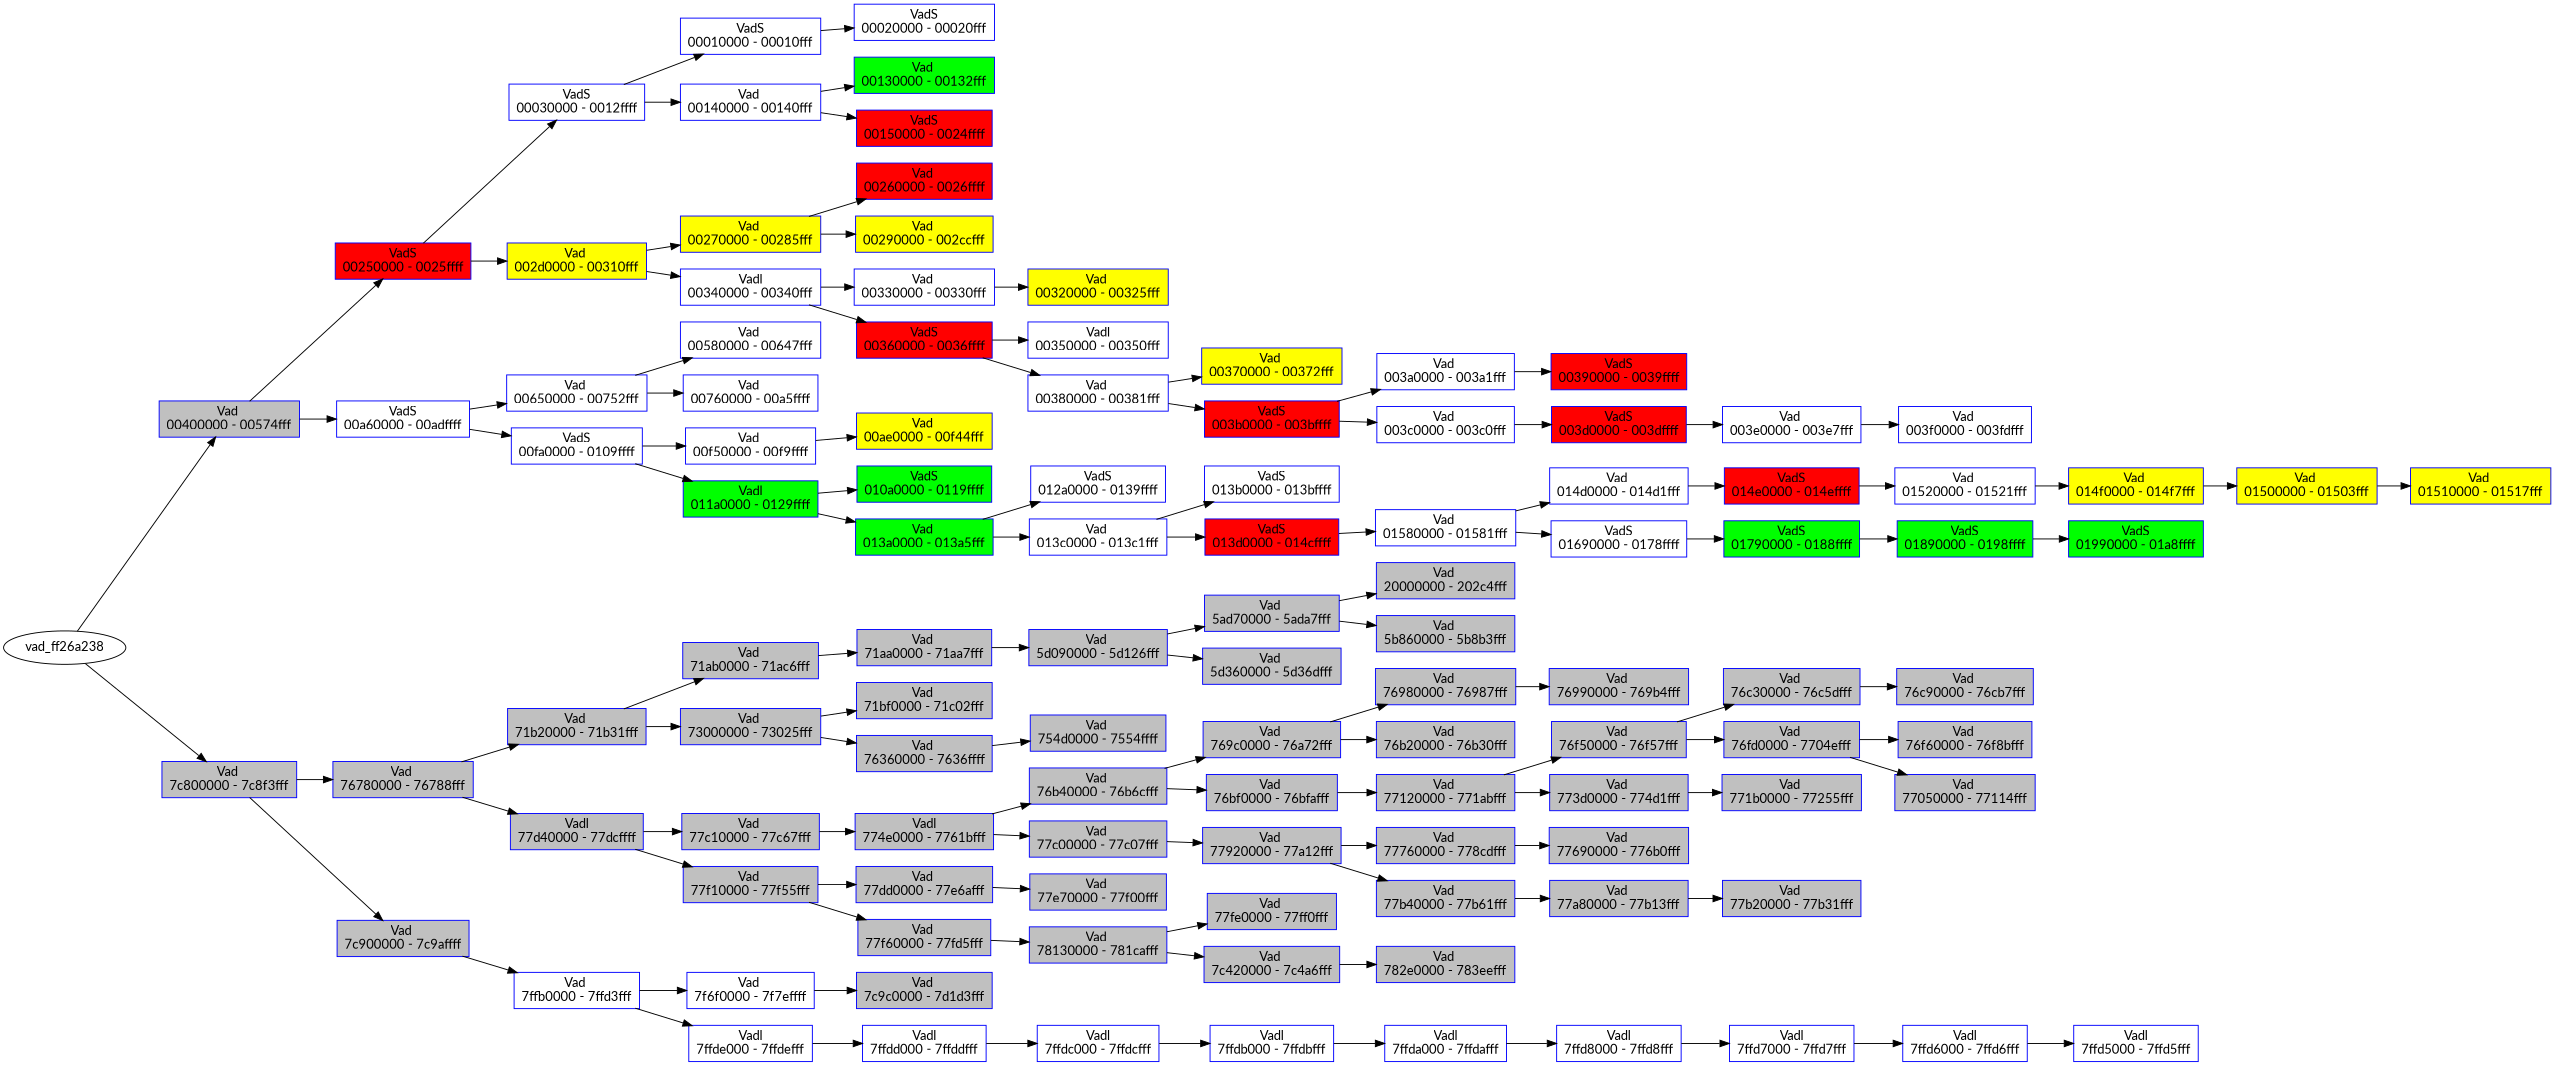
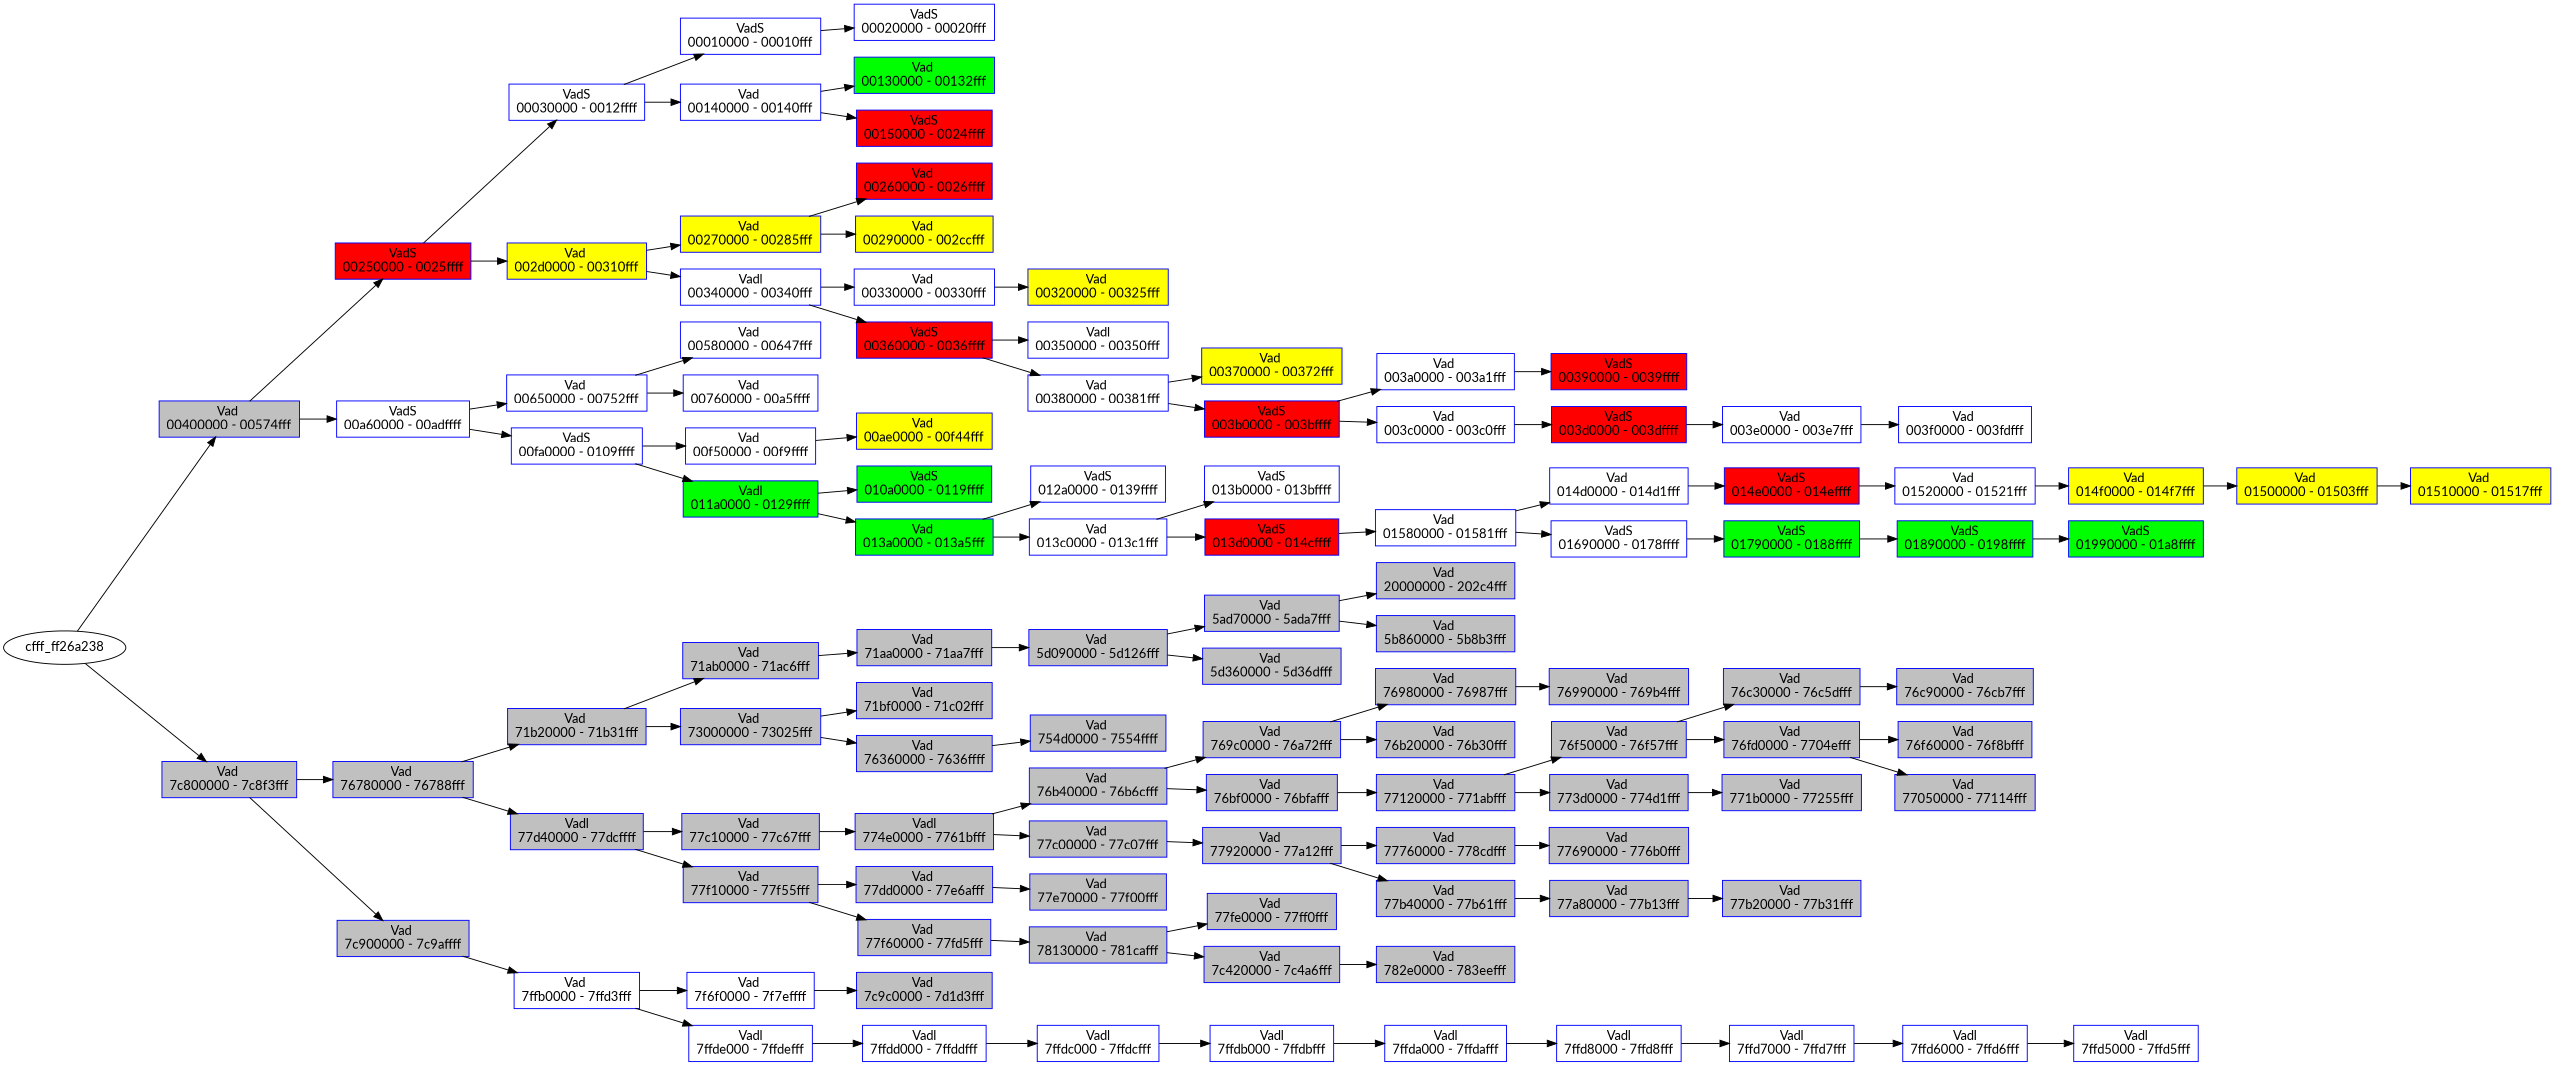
node "vad_ff26a238": label "vad_ff26a238" -> "cfff_ff26a238"
